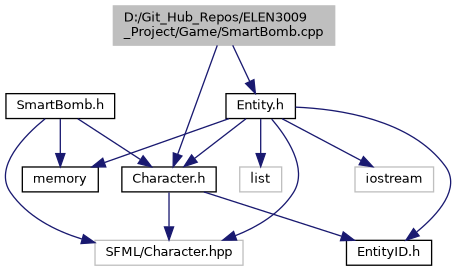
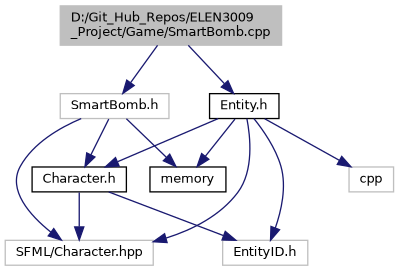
edge "D:/Git_Hub_Repos/ELEN3009 _Project/Game/SmartBomb.cpp" -> "Character.h": now "D:/Git_Hub_Repos/ELEN3009 _Project/Game/SmartBomb.cpp" -> "SmartBomb.h"
node "SmartBomb.h": color black -> grey75
node "list": removed
node "iostream": label "iostream" -> "cpp"
node "EntityID.h": color black -> grey75
